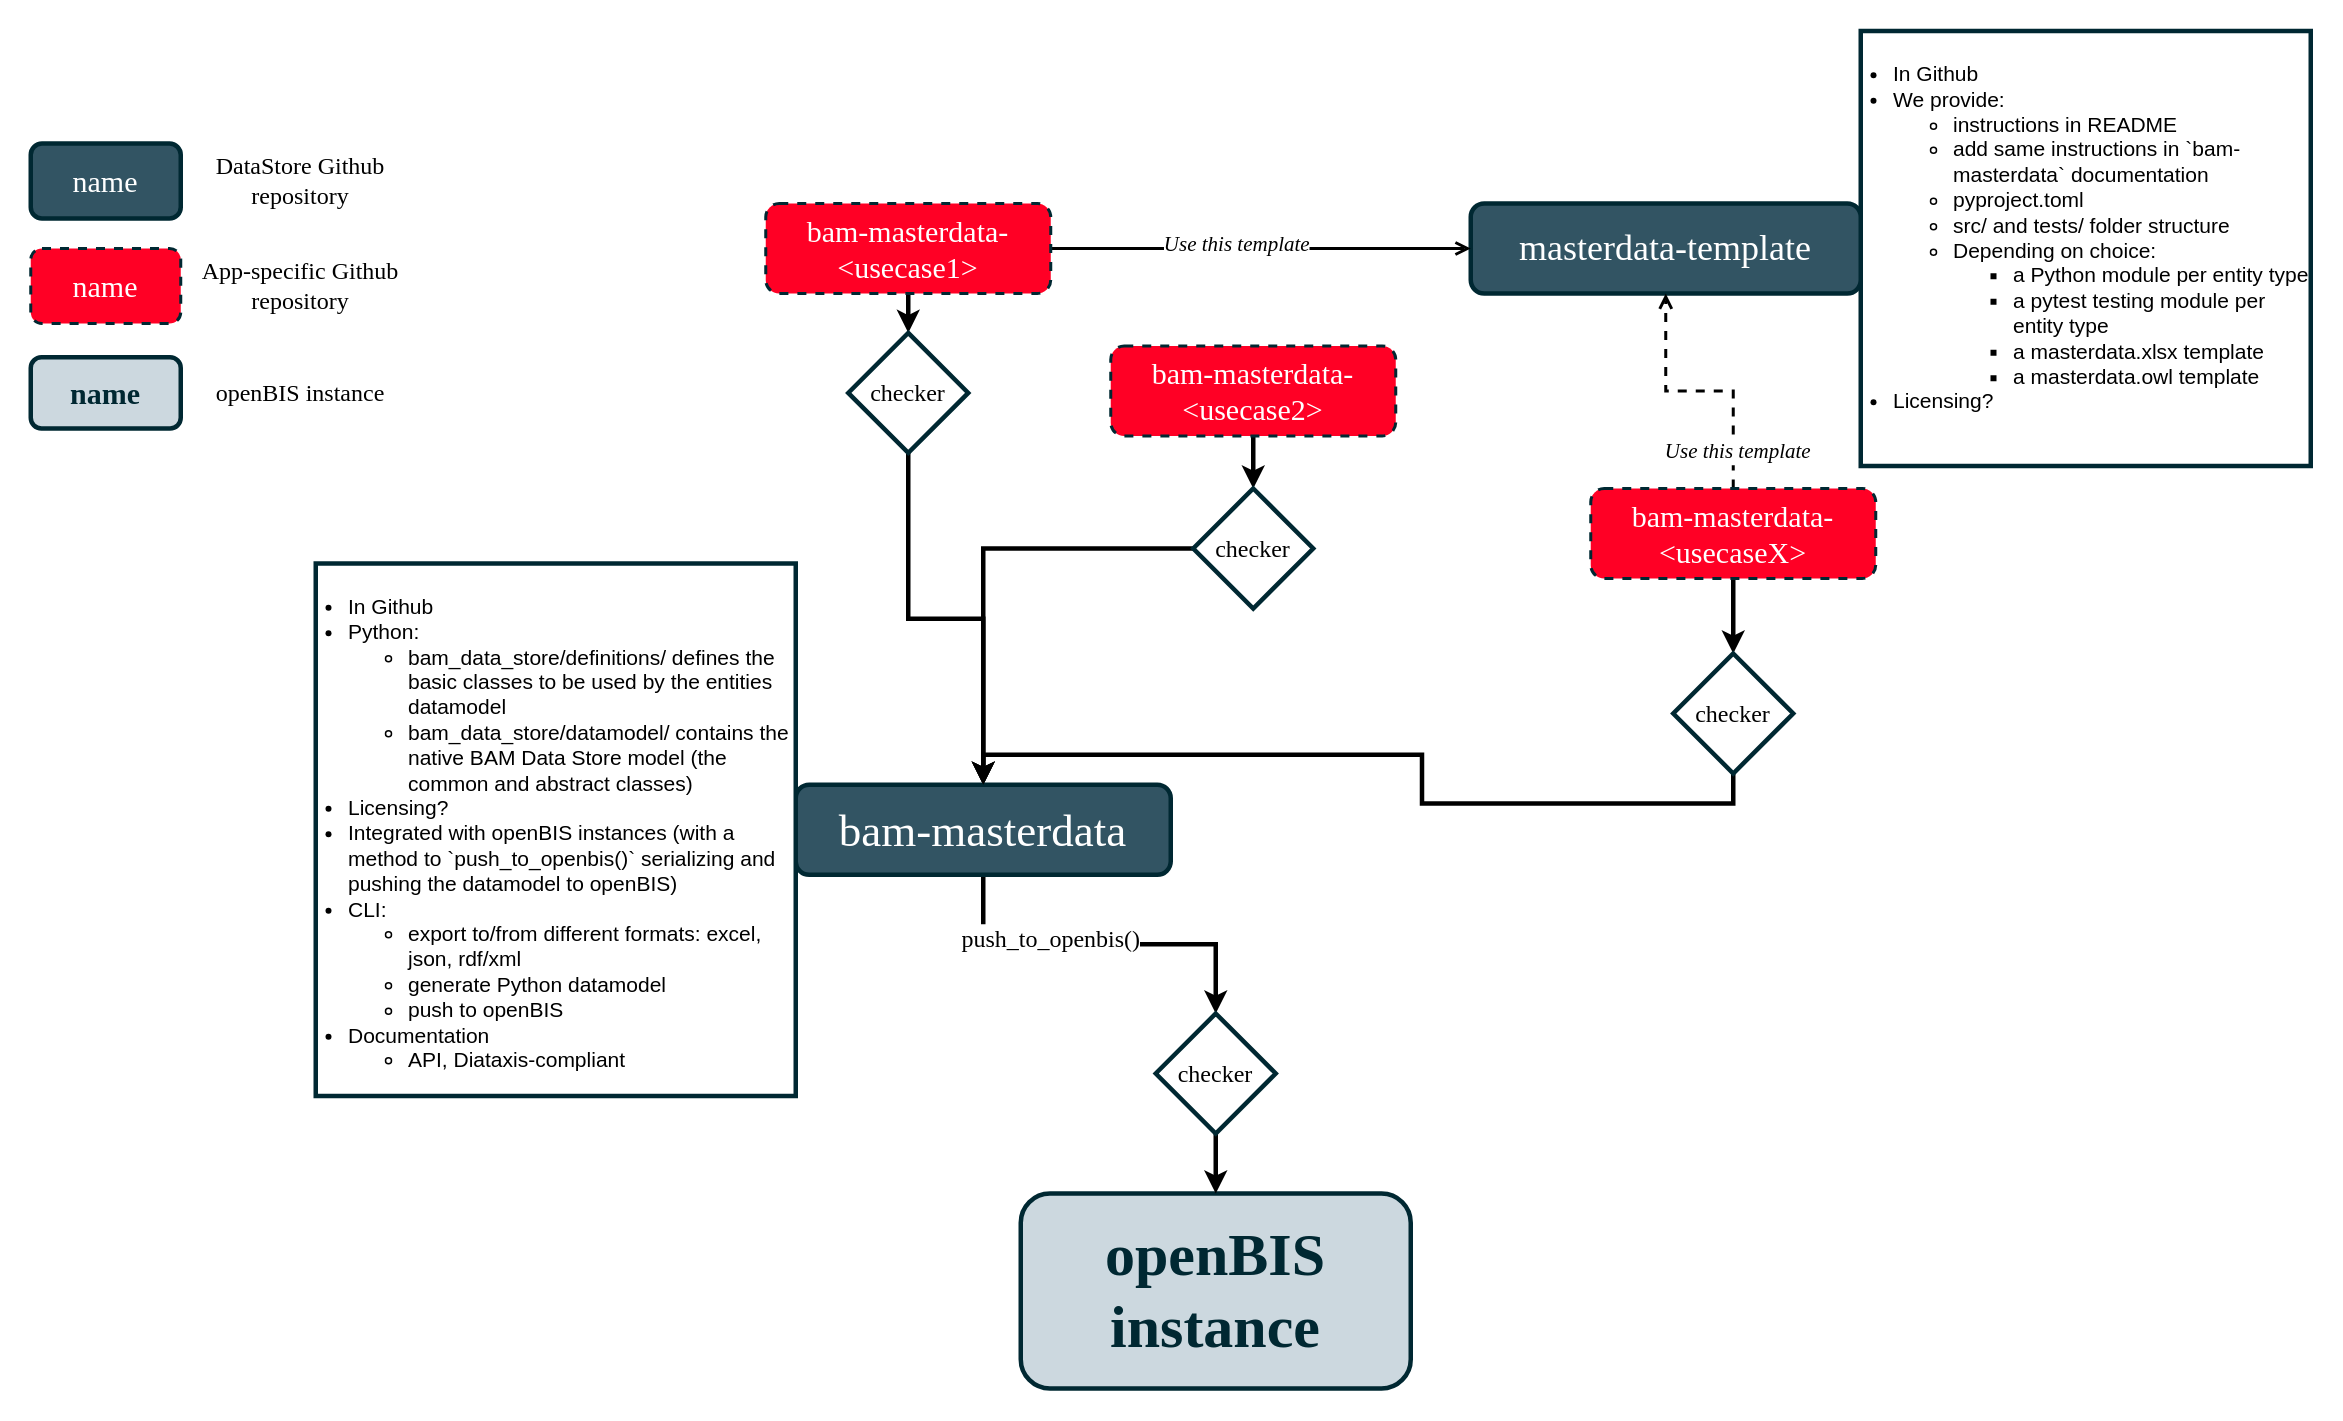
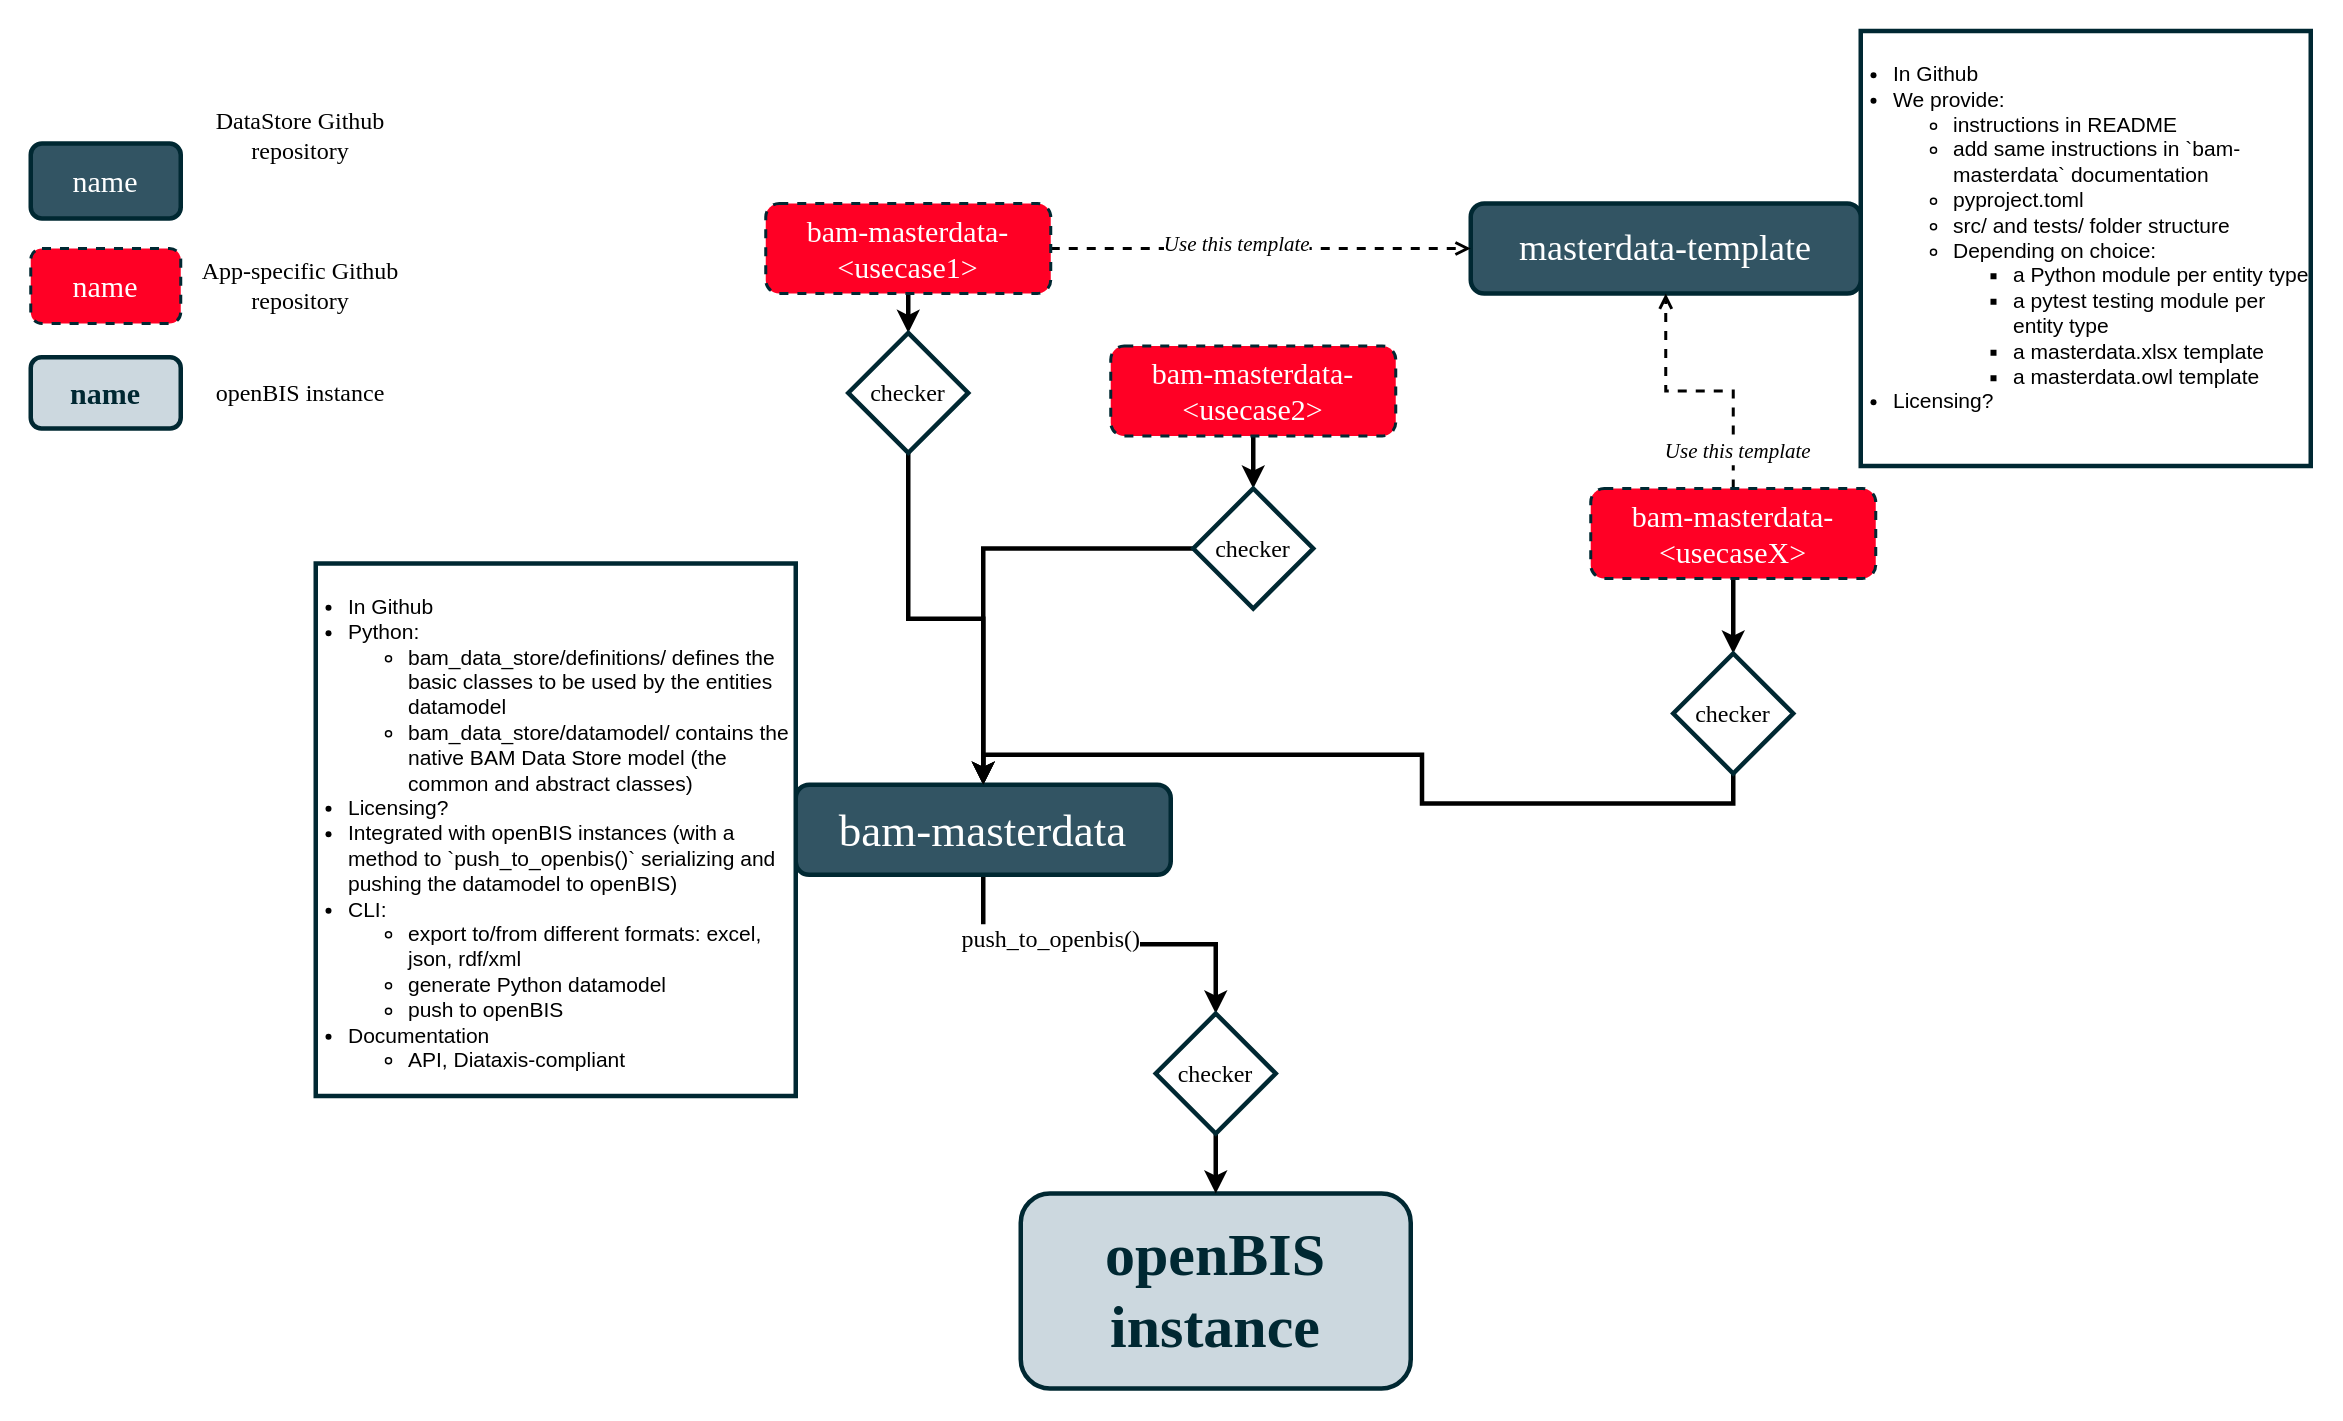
node "DataStore Github repository": moved (301, 181) -> (301, 136)
edge "bam-masterdata-<usecase1>" -> "masterdata-template": style solid -> dashed
